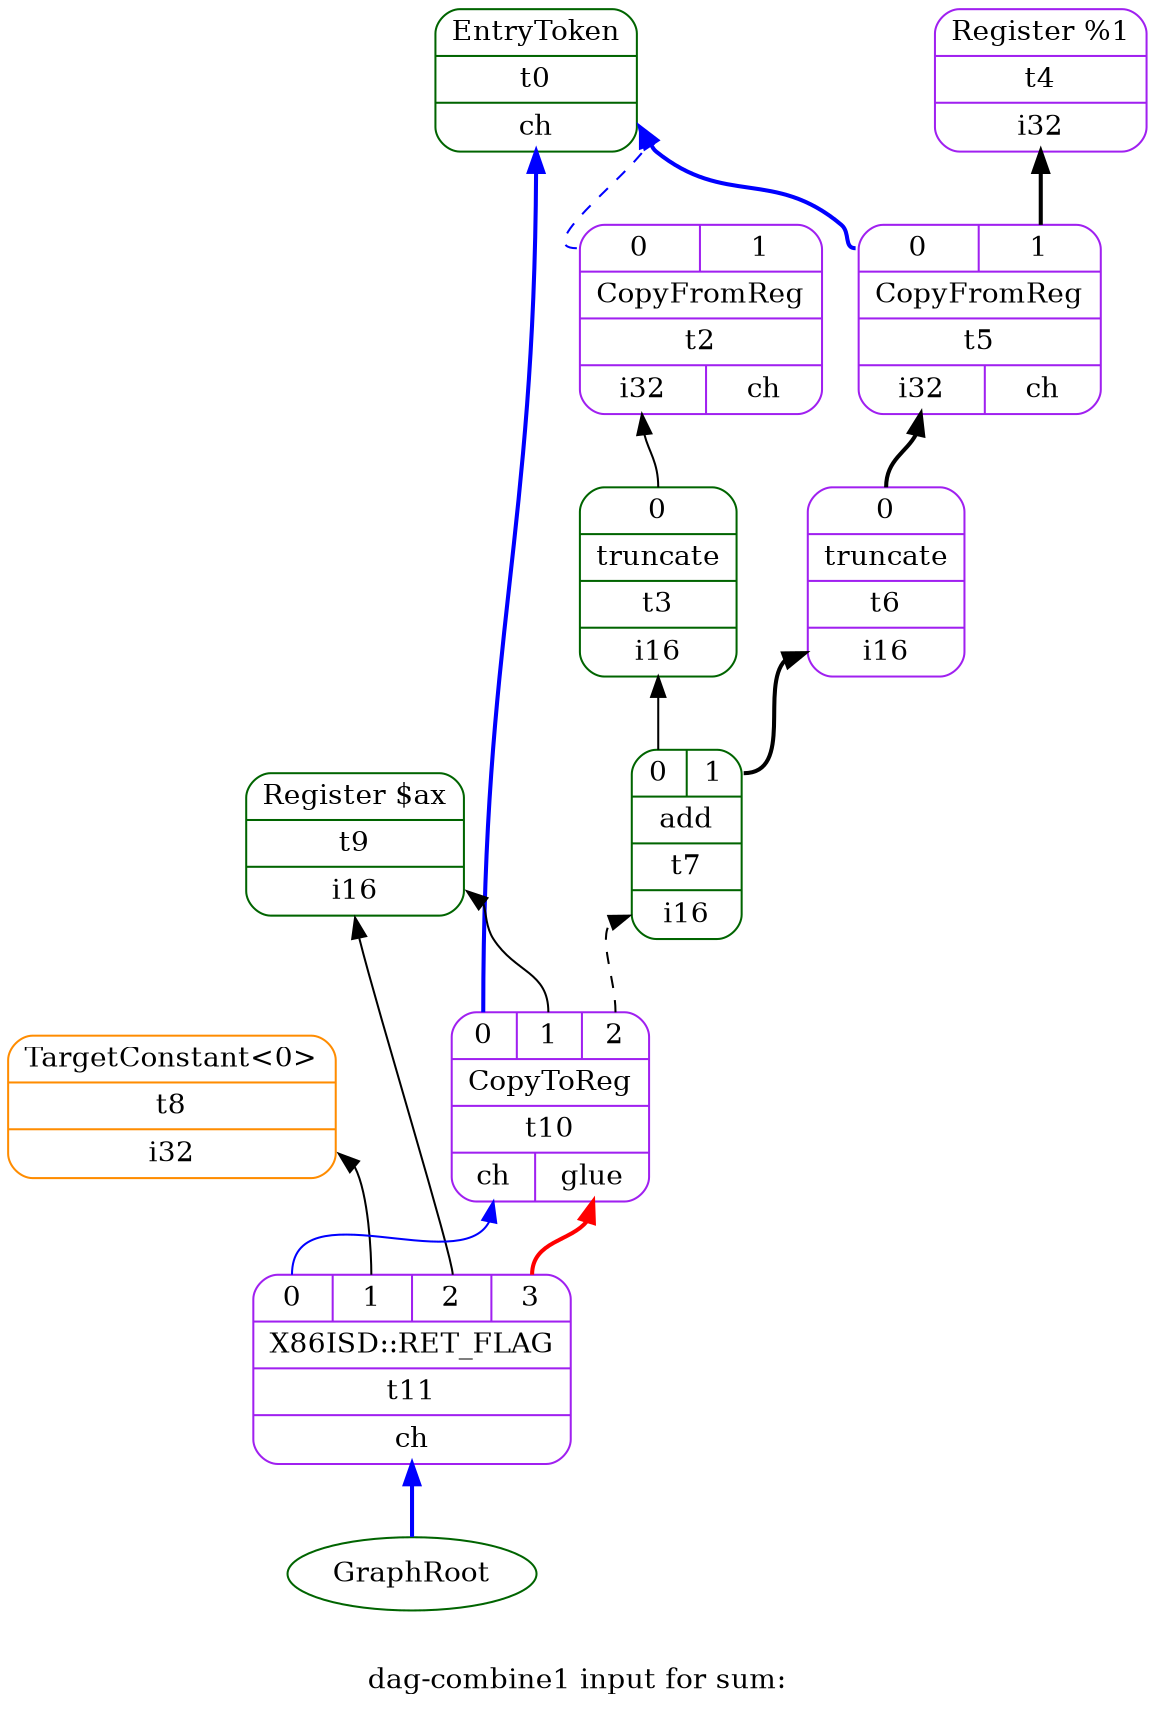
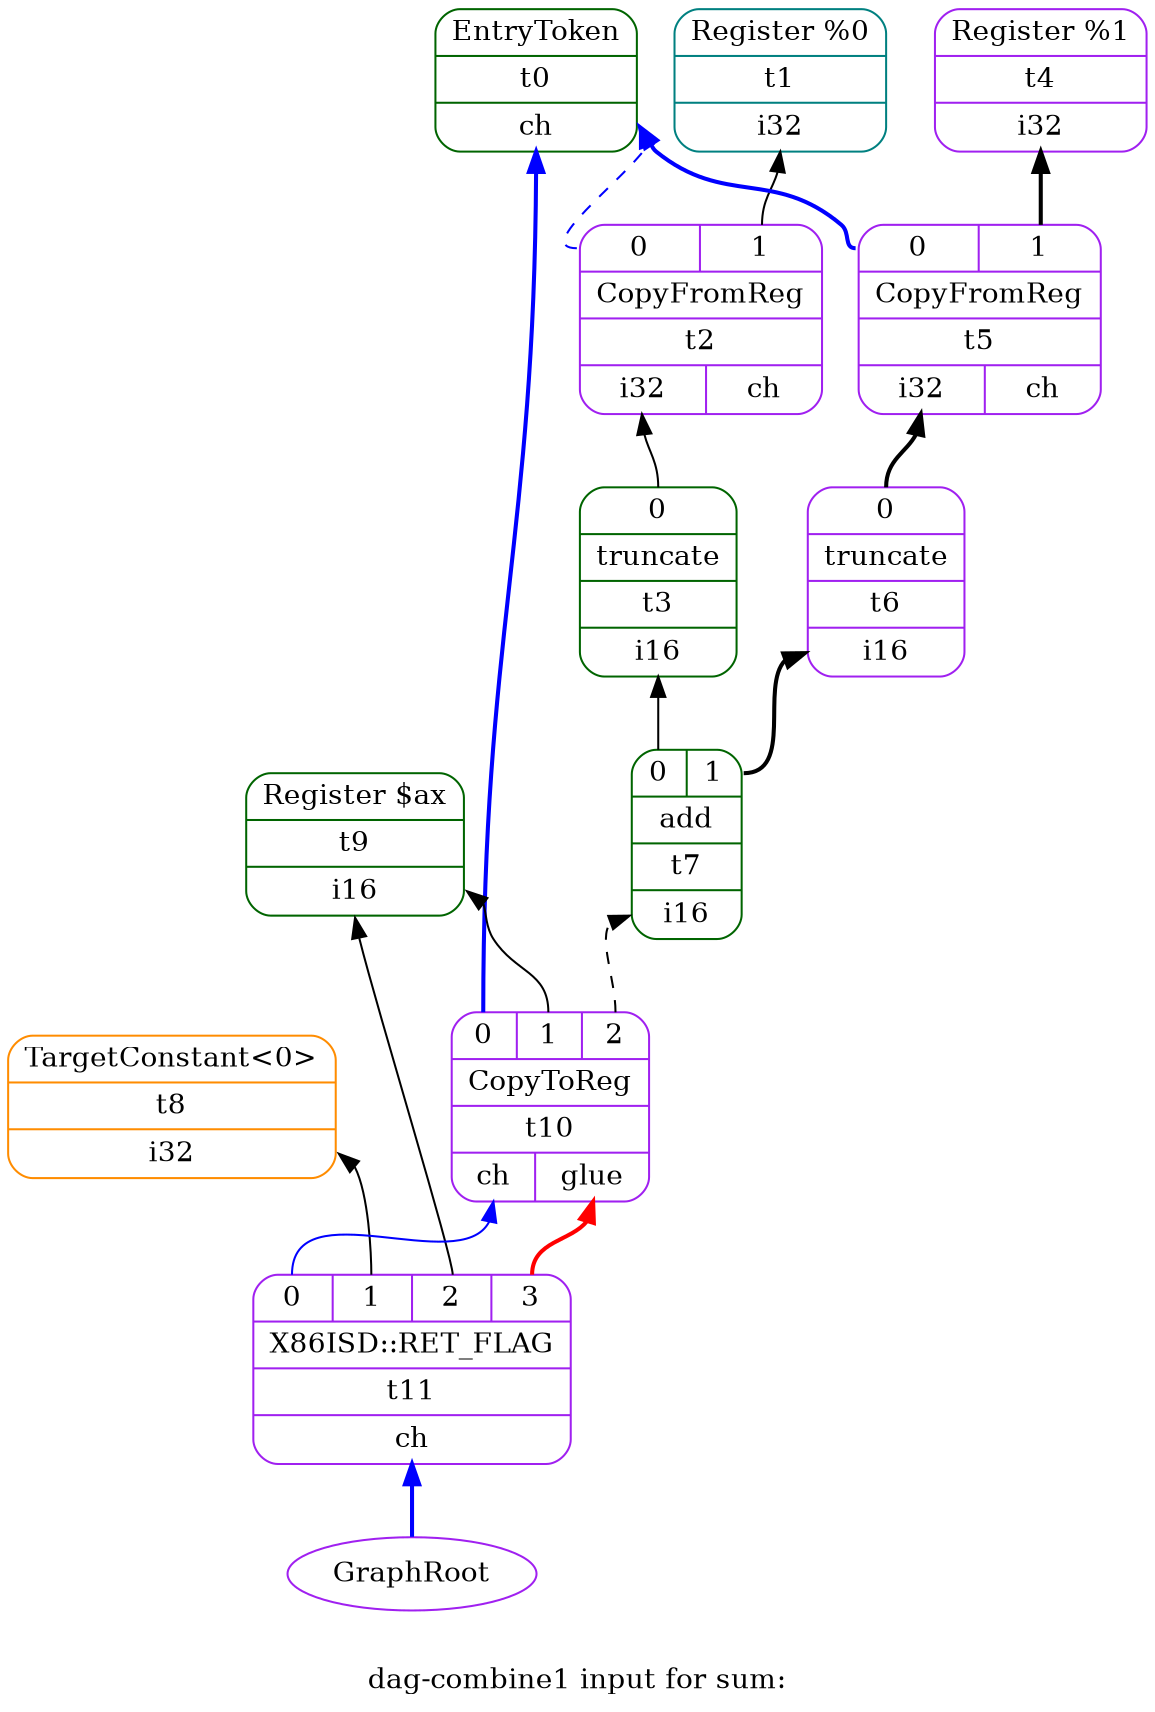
node "Register %0": added
node "GraphRoot": color darkgreen -> purple
